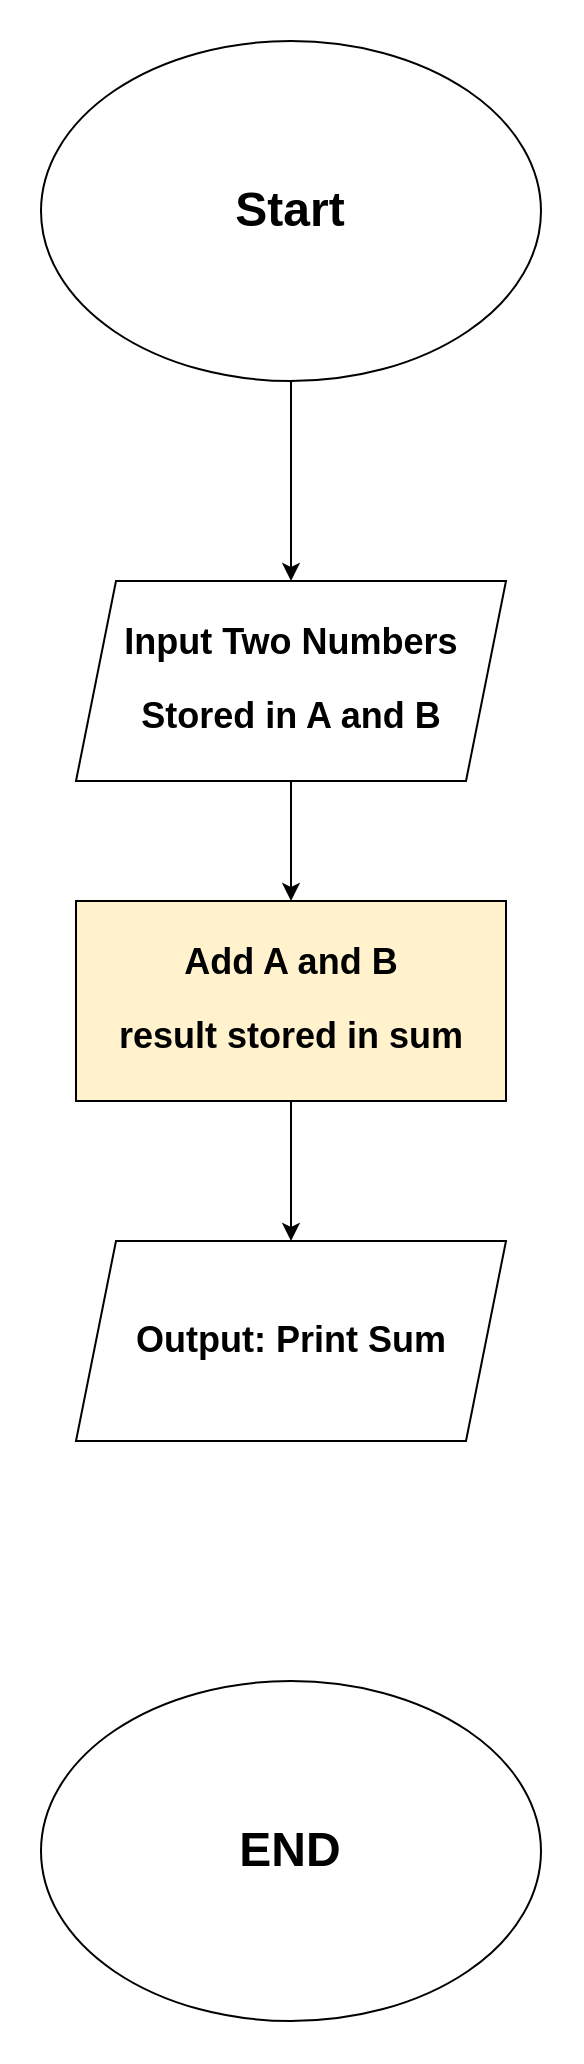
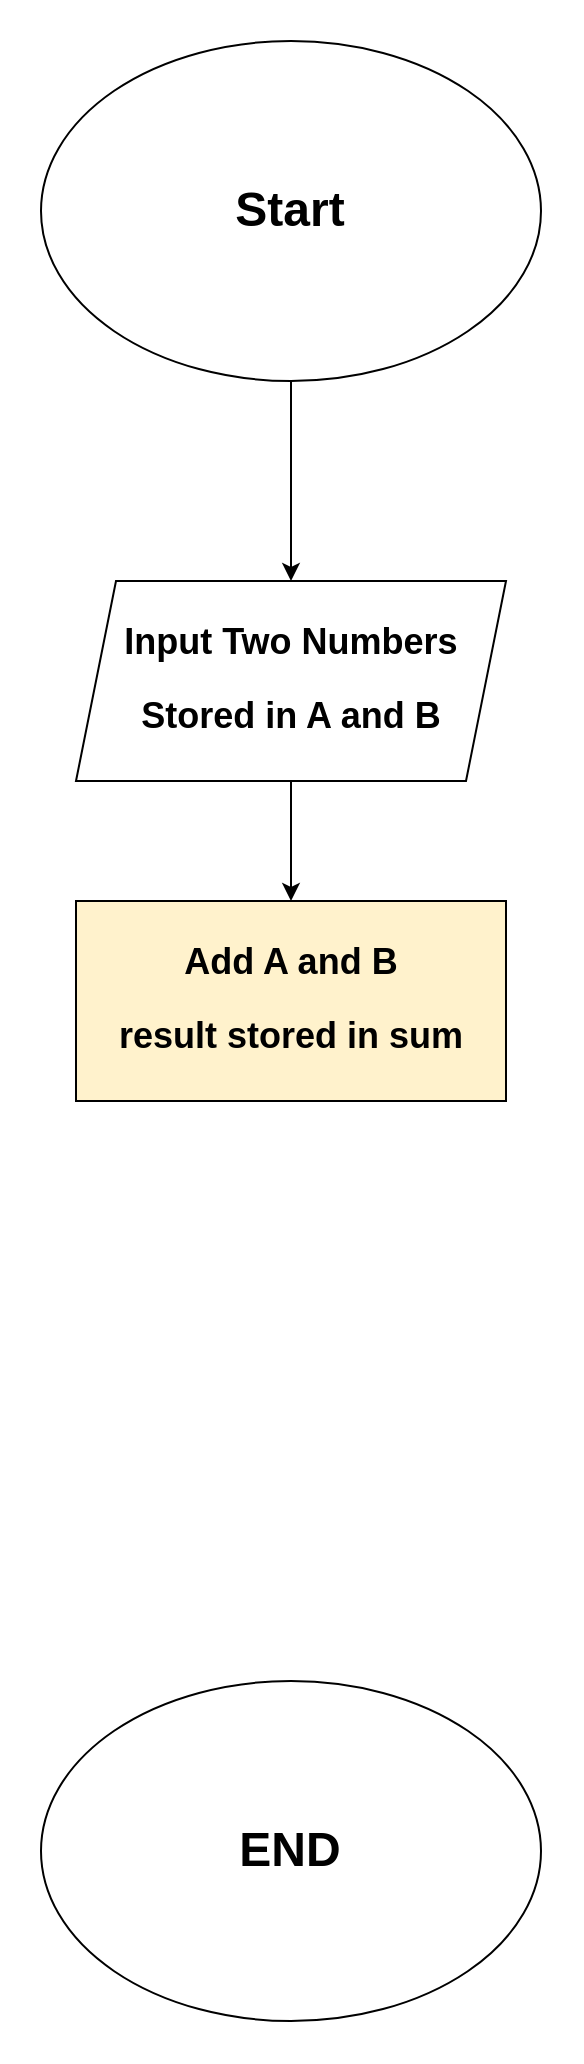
edge "Add A and B result stored in sum" -> "Output: Print Sum": removed
node "Output: Print Sum": removed
